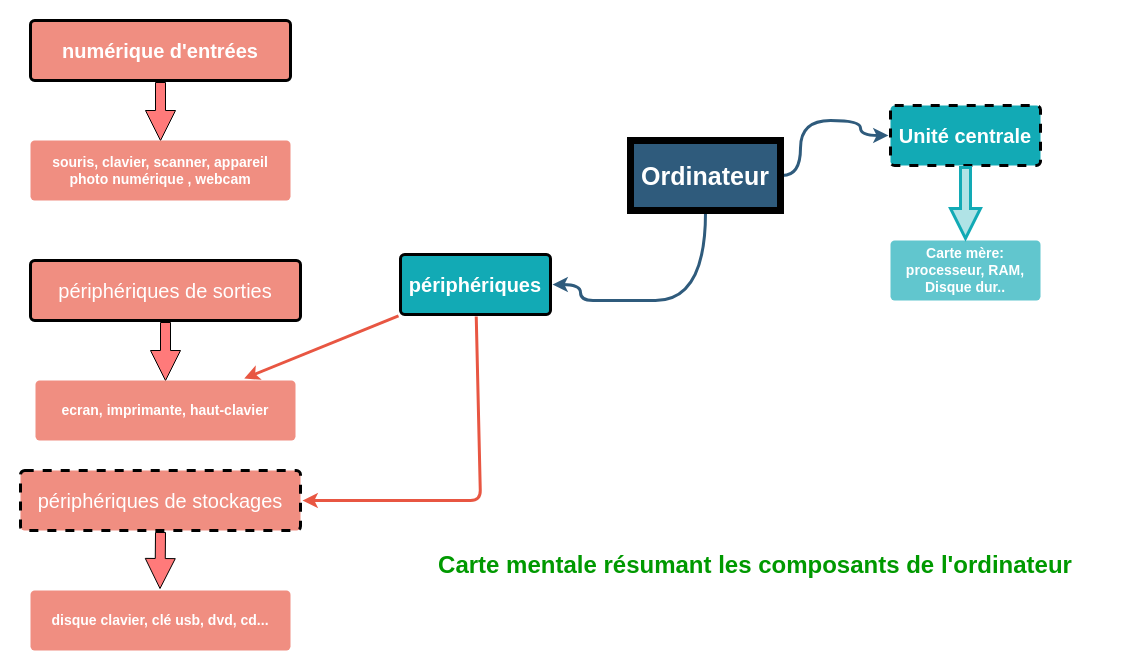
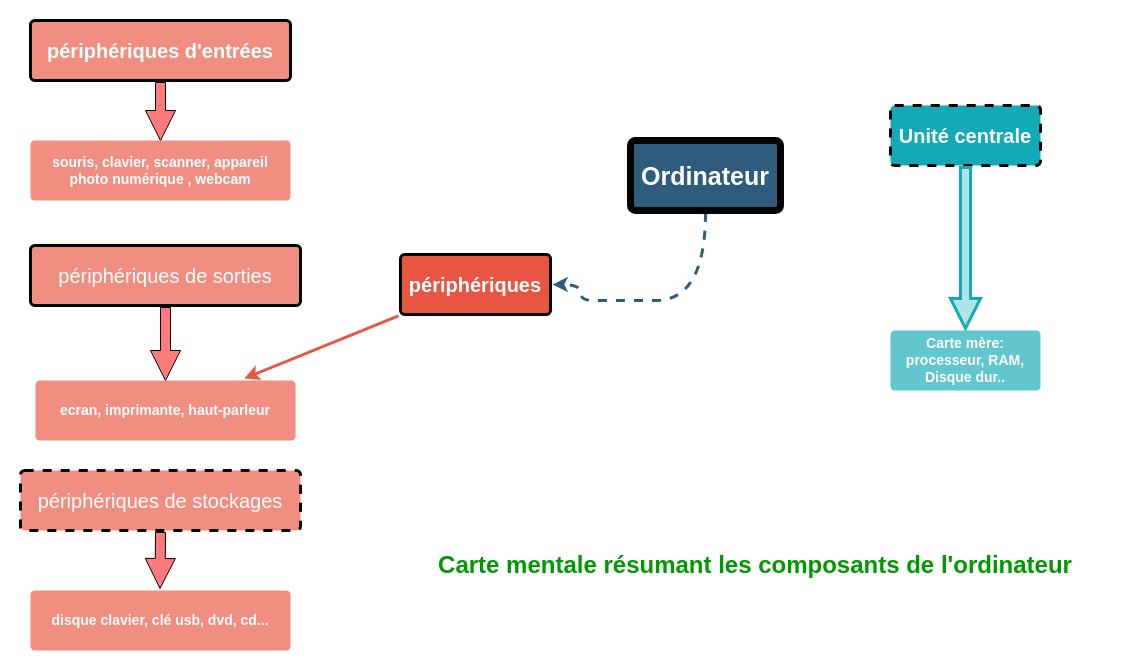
node "numérique d'entrées": label "numérique d'entrées" -> "périphériques d'entrées"
edge "Ordinateur" -> "Unité centrale": removed
node "Ordinateur": shape rectangle -> rounded rectangle
node "Carte mère: processeur, RAM, Disque dur..": moved (966, 271) -> (966, 361)
node "périphériques": fillcolor #12aab5 -> #e85642
node "périphériques de sorties": moved (166, 291) -> (166, 276)
edge "Ordinateur" -> "périphériques": style solid -> dashed
node "ecran, imprimante, haut-clavier": label "ecran, imprimante, haut-clavier" -> "ecran, imprimante, haut-parleur"
edge "périphériques" -> "périphériques de stockages": removed
